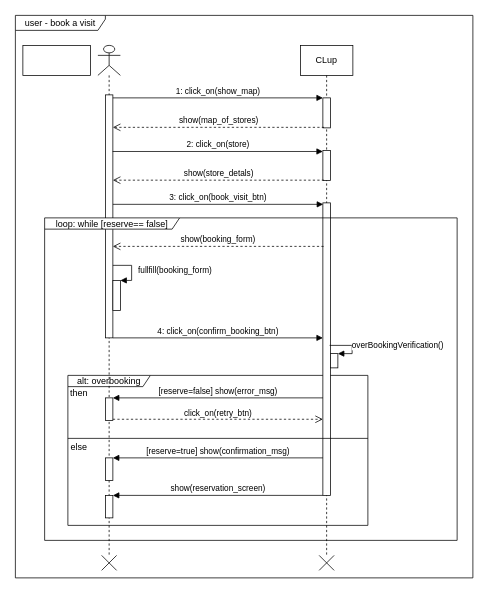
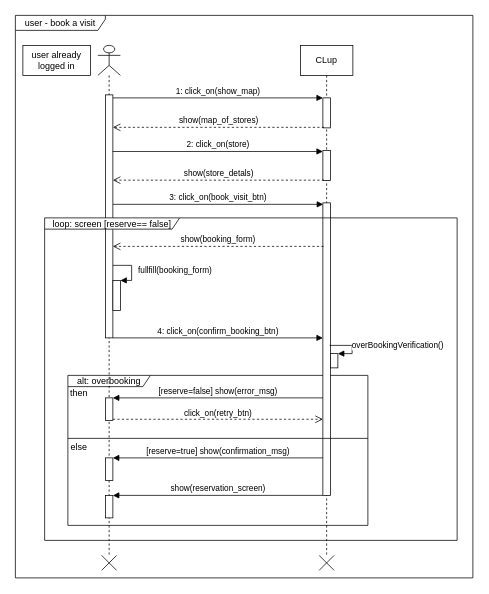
node "user already logged in": added
node "loop: while [reserve== false]": label "loop: while [reserve== false]" -> "loop: screen [reserve== false]"
